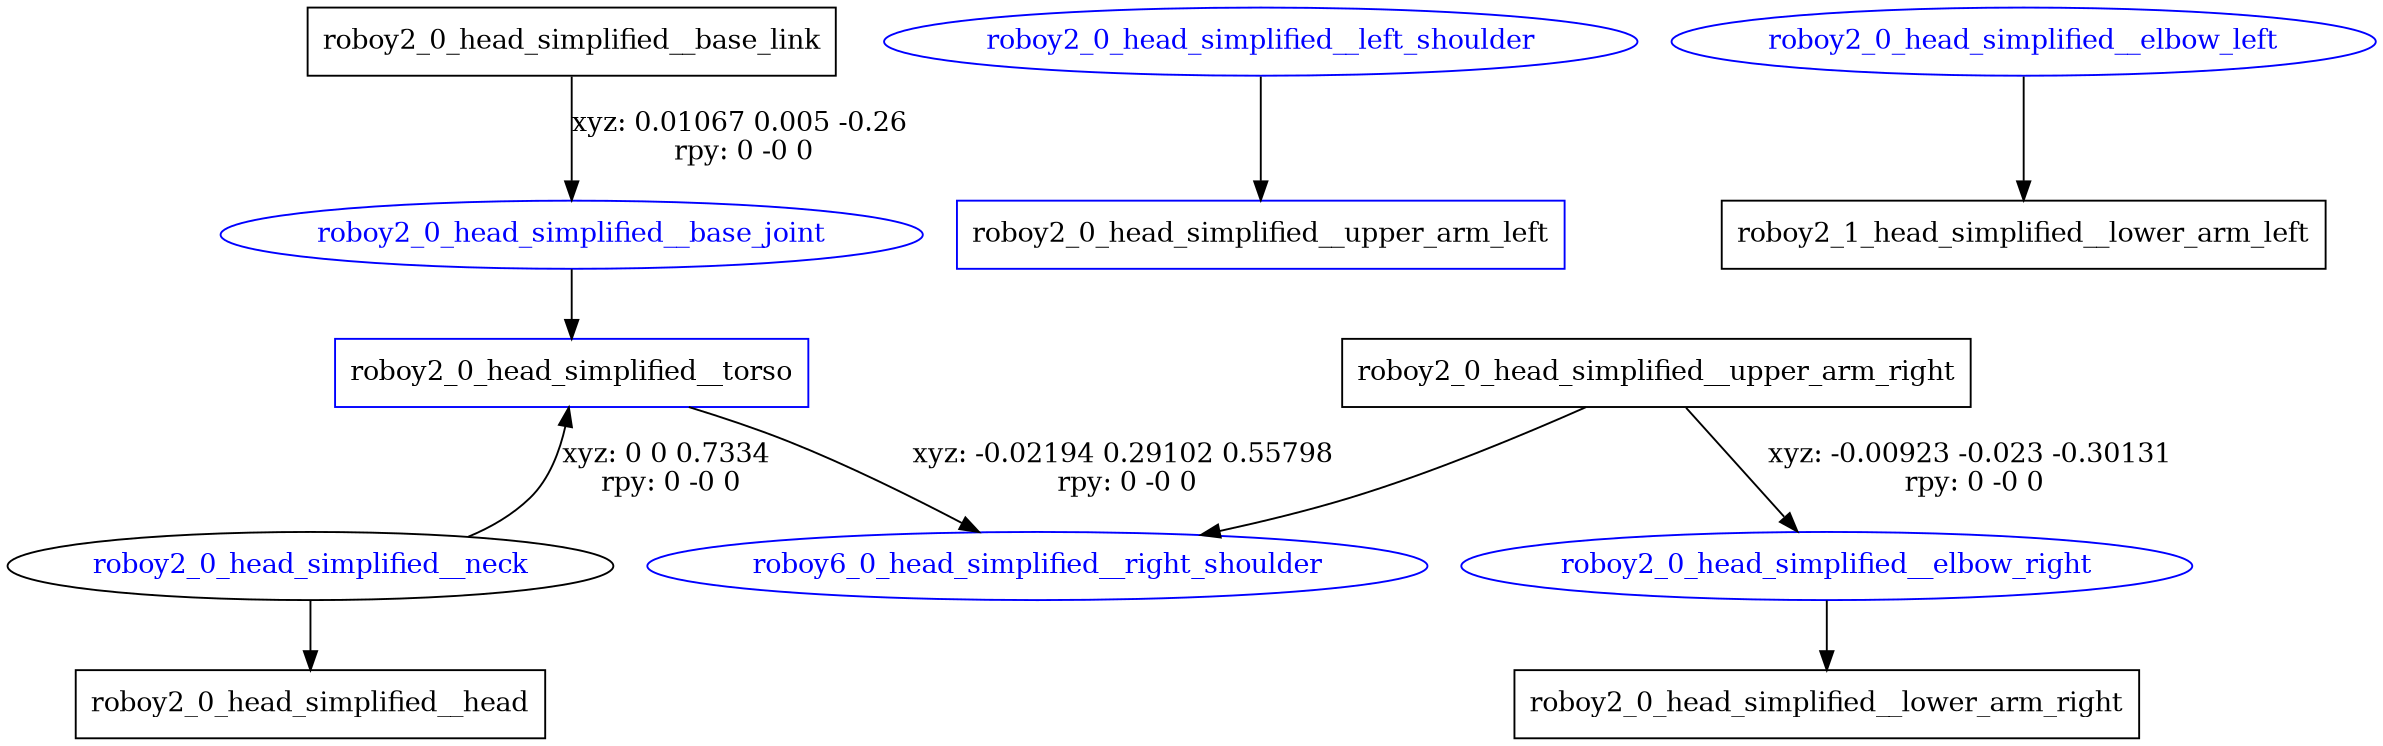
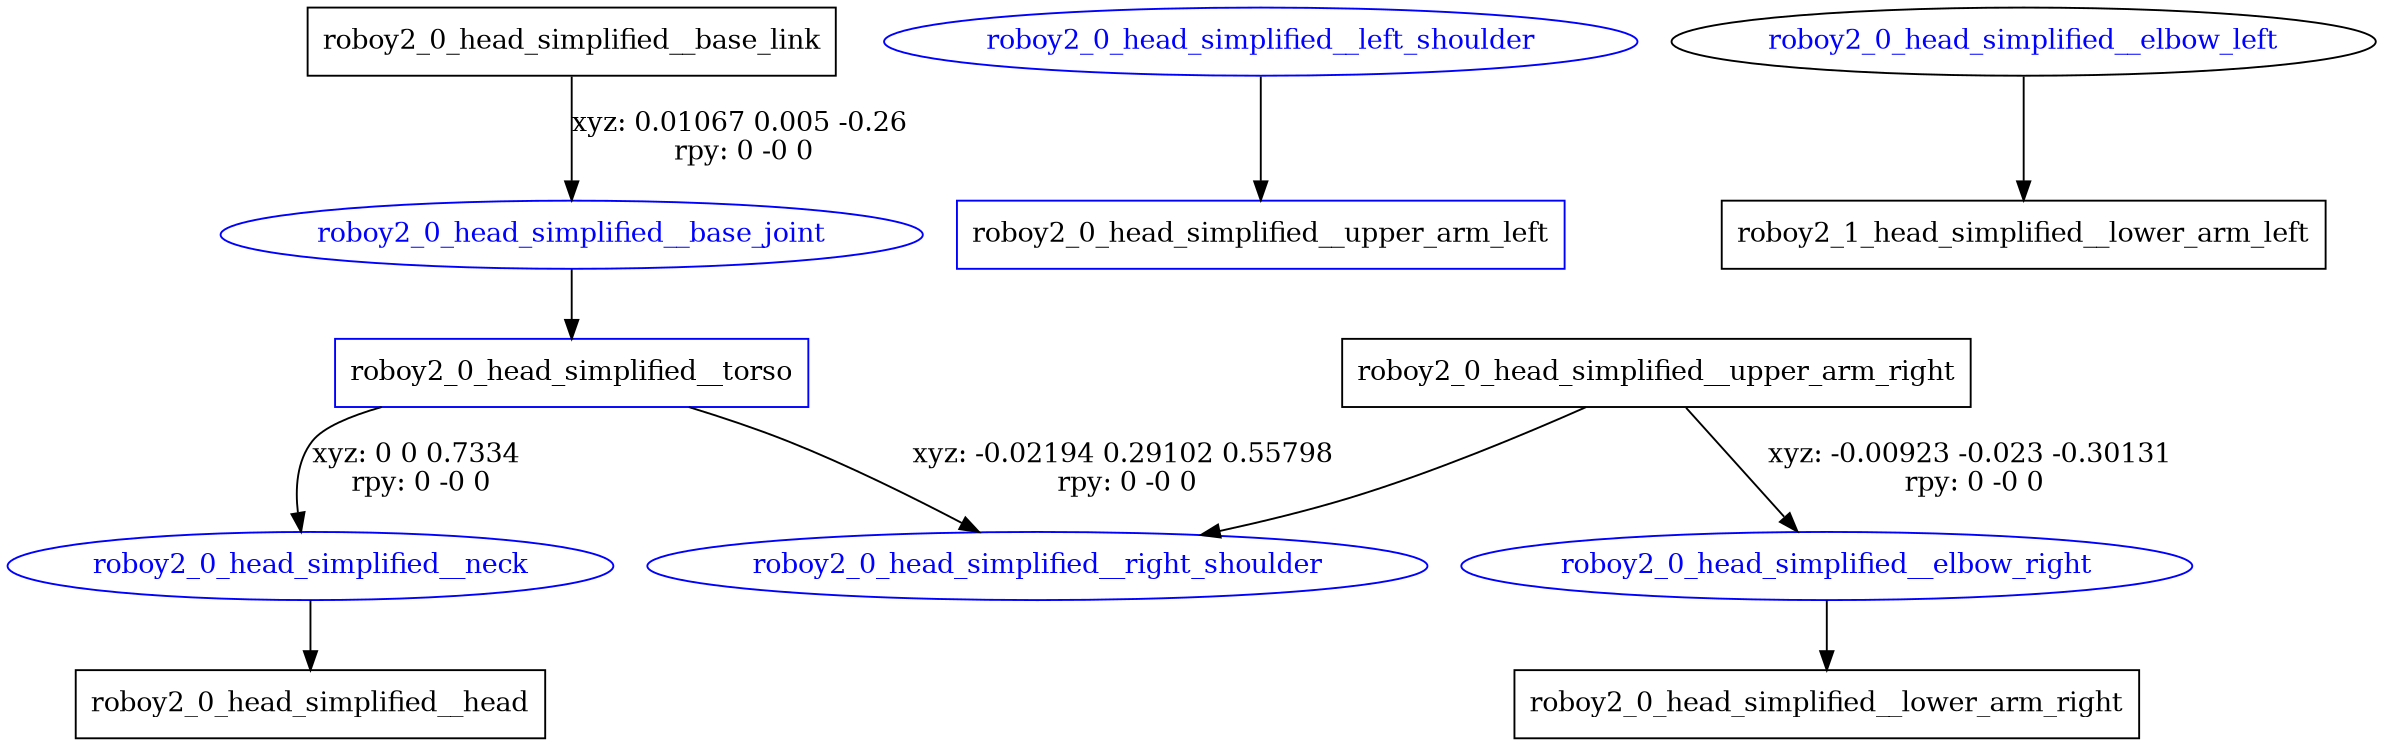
node "roboy2_0_head_simplified__elbow_left": color blue -> black
edge "roboy2_0_head_simplified__neck" -> "roboy2_0_head_simplified__torso": reversed
node "roboy2_0_head_simplified__neck": color black -> blue
node "roboy6_0_head_simplified__right_shoulder": label "roboy6_0_head_simplified__right_shoulder" -> "roboy2_0_head_simplified__right_shoulder"
